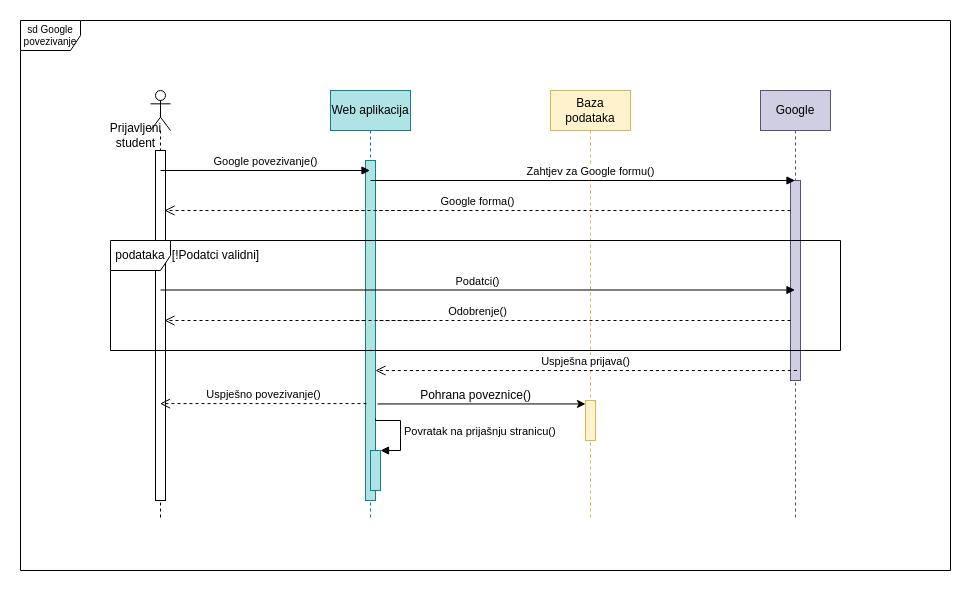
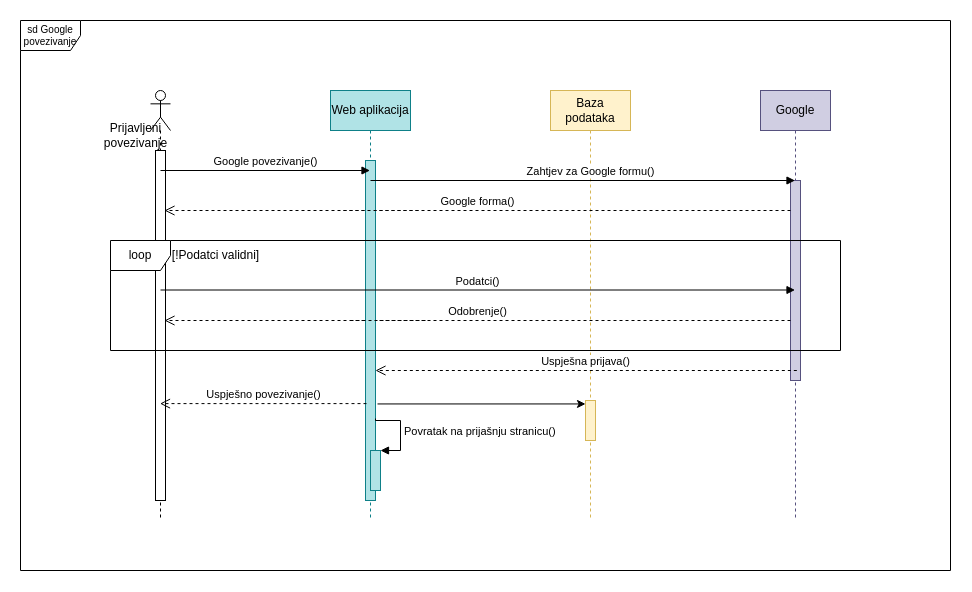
node "Prijavljeni student": label "Prijavljeni student" -> "Prijavljeni povezivanje"
node "podataka": label "podataka" -> "loop"
node "Pohrana poveznice()": removed
